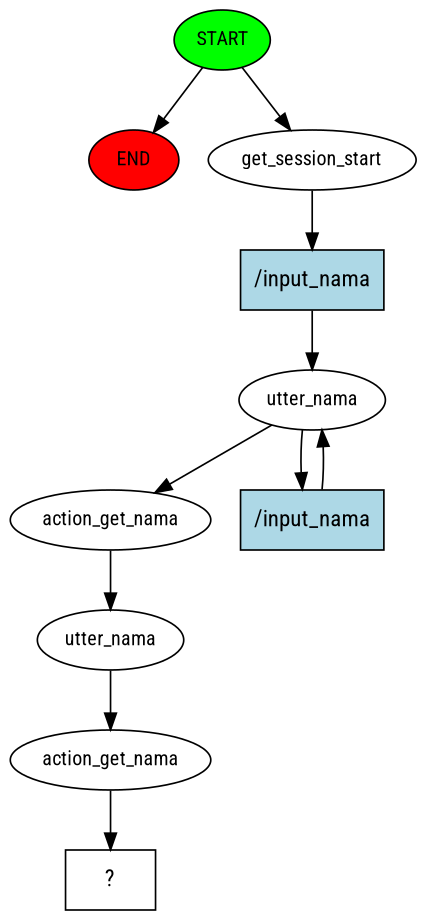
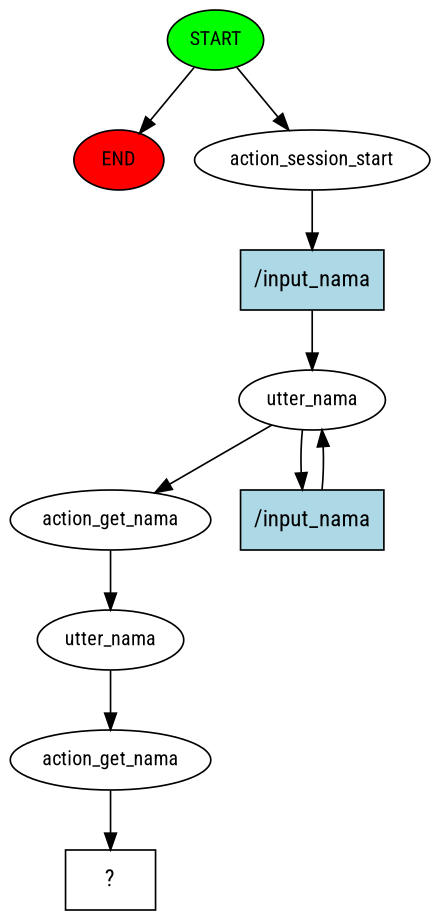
node "get_session_start": label "get_session_start" -> "action_session_start"
